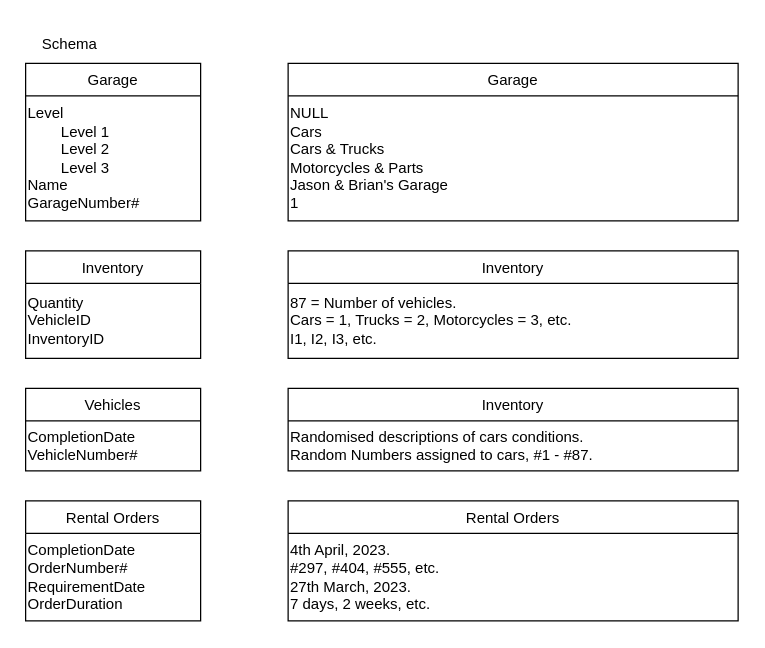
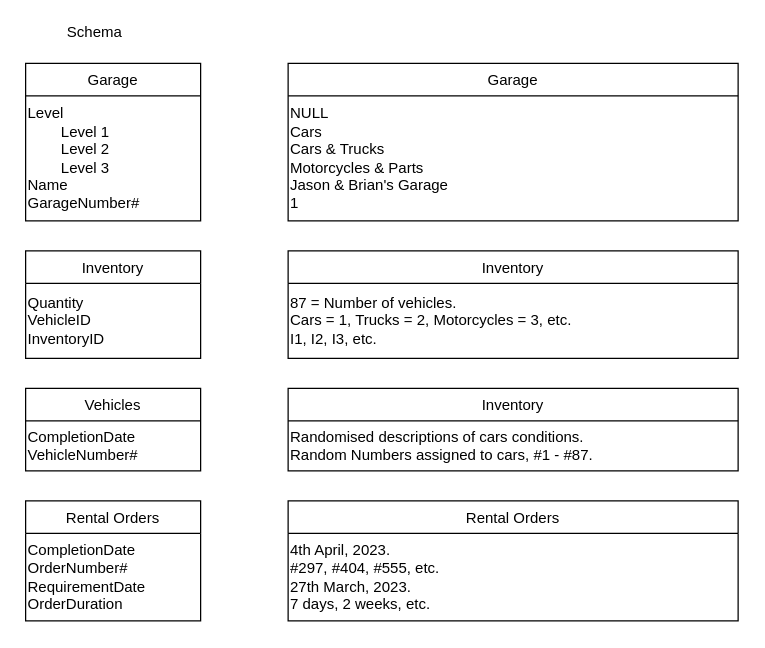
node "Schema": moved (69, 44) -> (94, 32)
